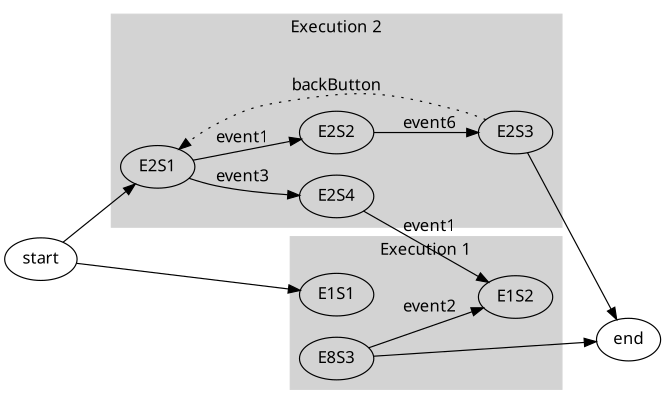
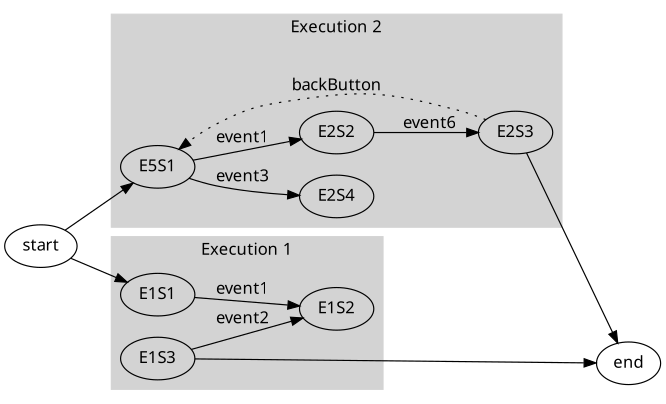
node "E2S1": label "E2S1" -> "E5S1"
edge "E2S4" -> "E1S2": now "E1S1" -> "E1S2"
node "E8S3": label "E8S3" -> "E1S3"
